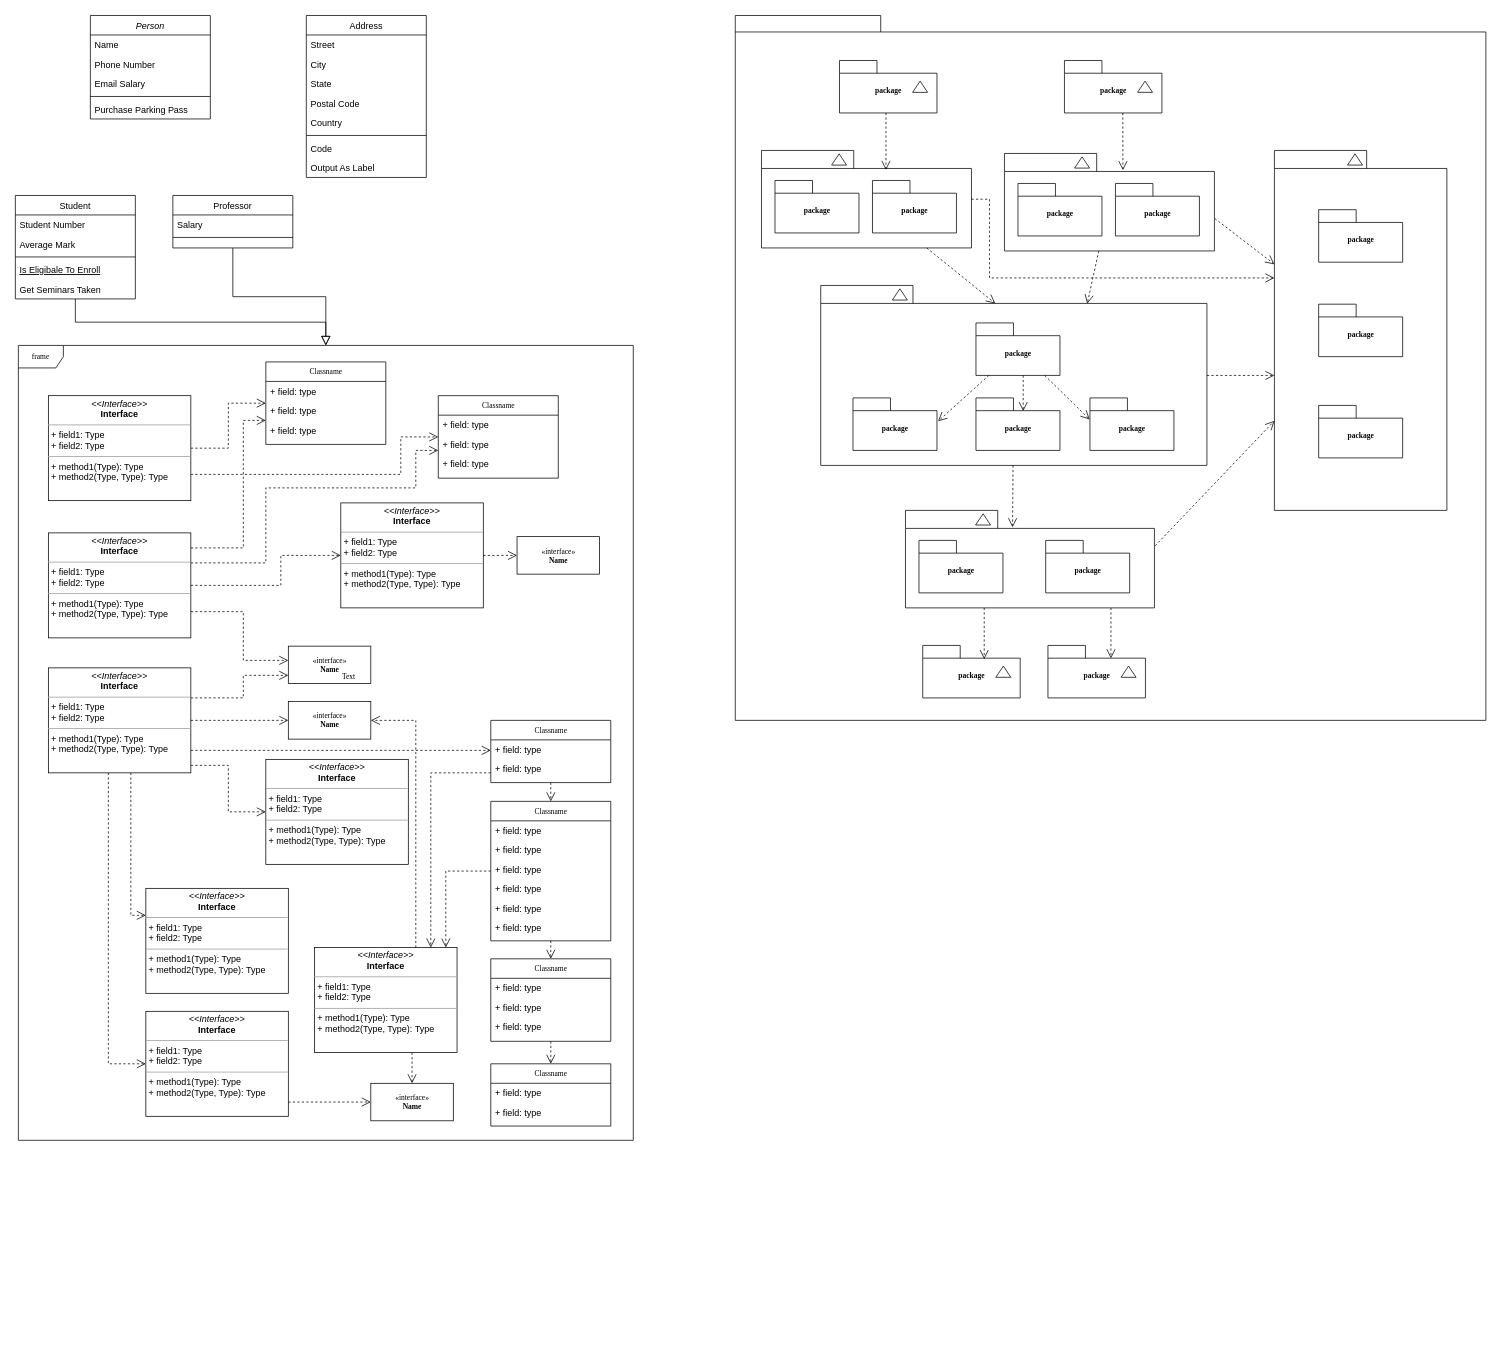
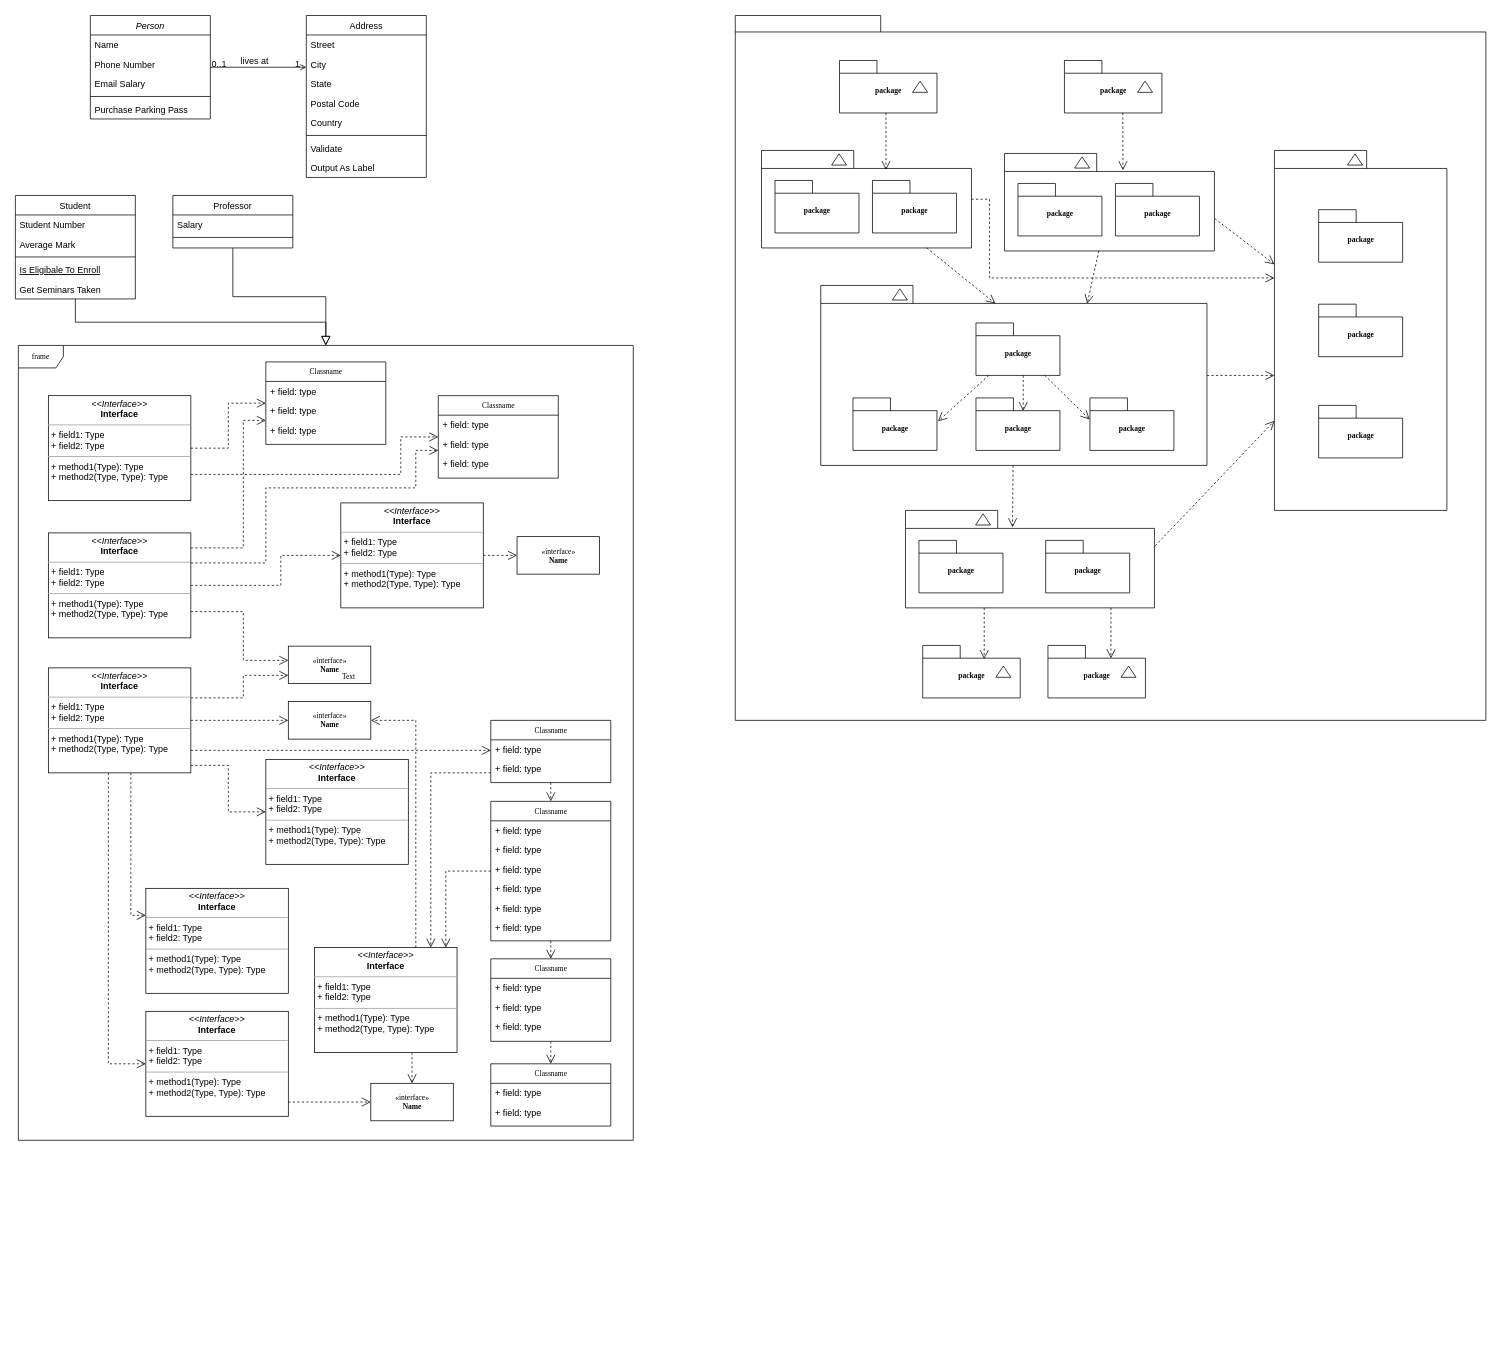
edge "Person" -> "Address": added, labels "0..1", "lives at", "1"
node "Code": label "Code" -> "Validate"
